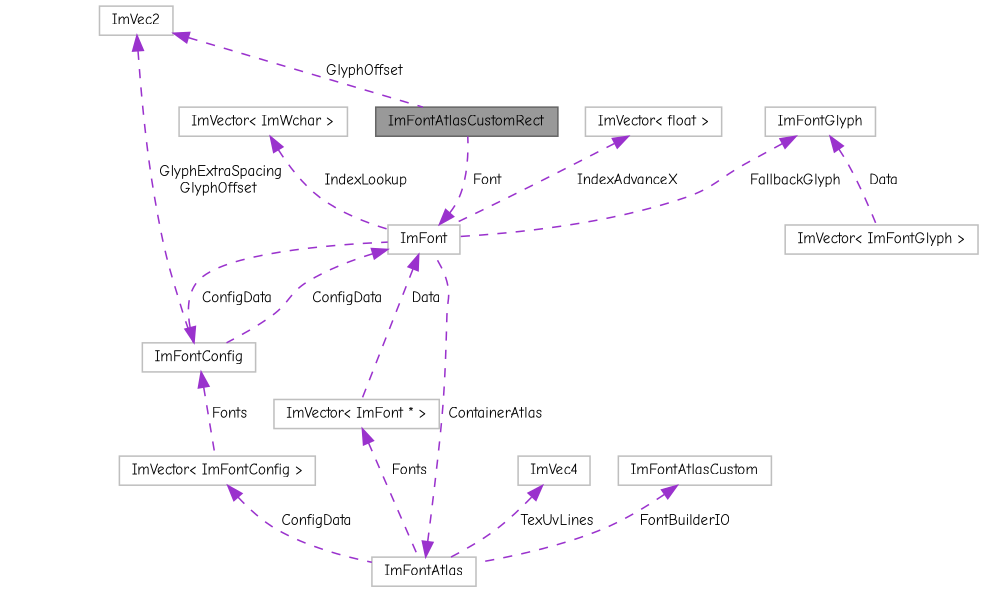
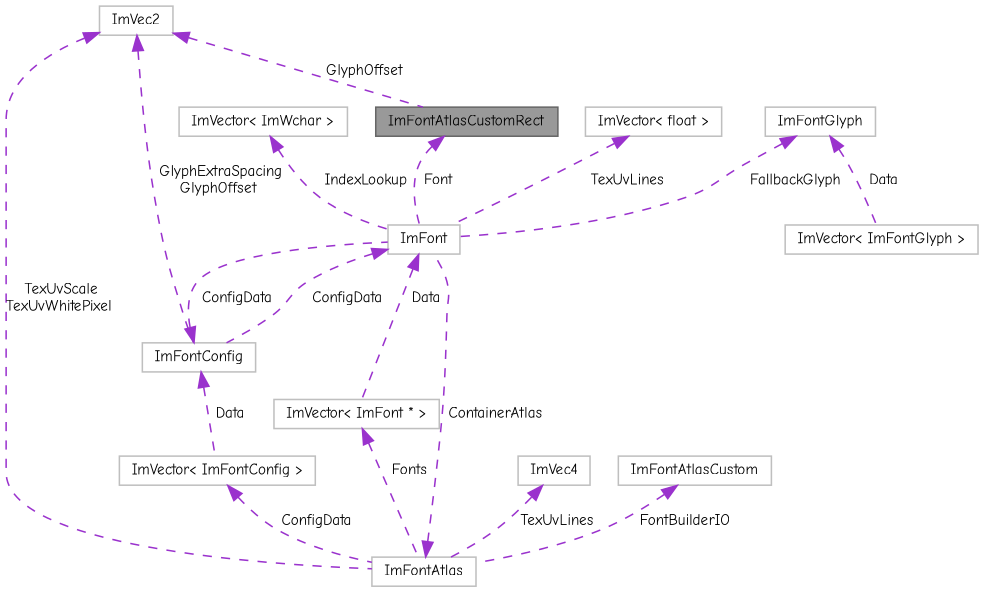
edge "ImFontAtlasCustomRect" -> "ImFont": reversed
edge "ImFont" -> "ImVector< float >": label " IndexAdvanceX" -> " TexUvLines"
edge "ImVector< ImFontConfig >" -> "ImFontConfig": label " Fonts" -> " Data"
edge "ImFontAtlas" -> "ImVec2": added, label "TexUvScale TexUvWhitePixel"
